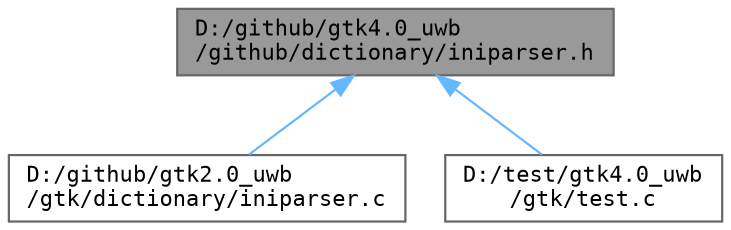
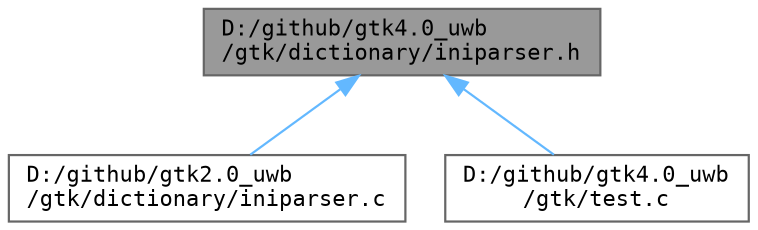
node "D:/github/gtk4.0_uwb /github/dictionary/iniparser.h": label "D:/github/gtk4.0_uwb /github/dictionary/iniparser.h" -> "D:/github/gtk4.0_uwb /gtk/dictionary/iniparser.h"
node "D:/test/gtk4.0_uwb /gtk/test.c": label "D:/test/gtk4.0_uwb /gtk/test.c" -> "D:/github/gtk4.0_uwb /gtk/test.c"
